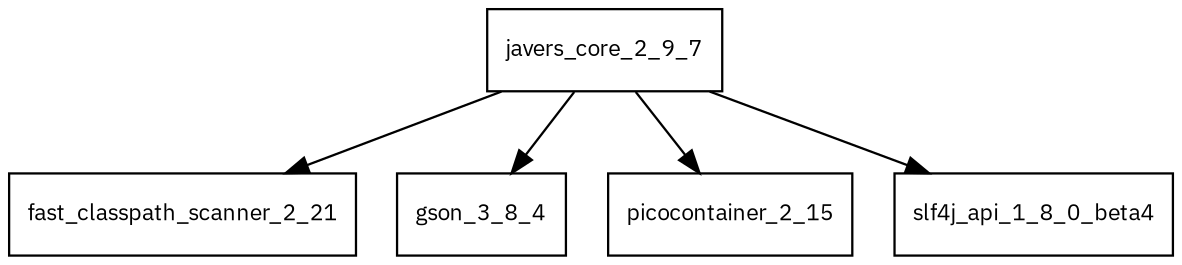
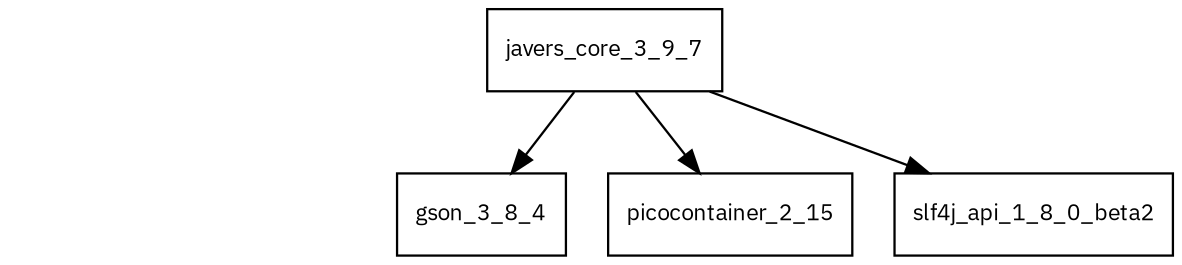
node "javers_core_2_9_7": label "javers_core_2_9_7" -> "javers_core_3_9_7"
node "fast_classpath_scanner_2_21": removed
node "slf4j_api_1_8_0_beta4": label "slf4j_api_1_8_0_beta4" -> "slf4j_api_1_8_0_beta2"
